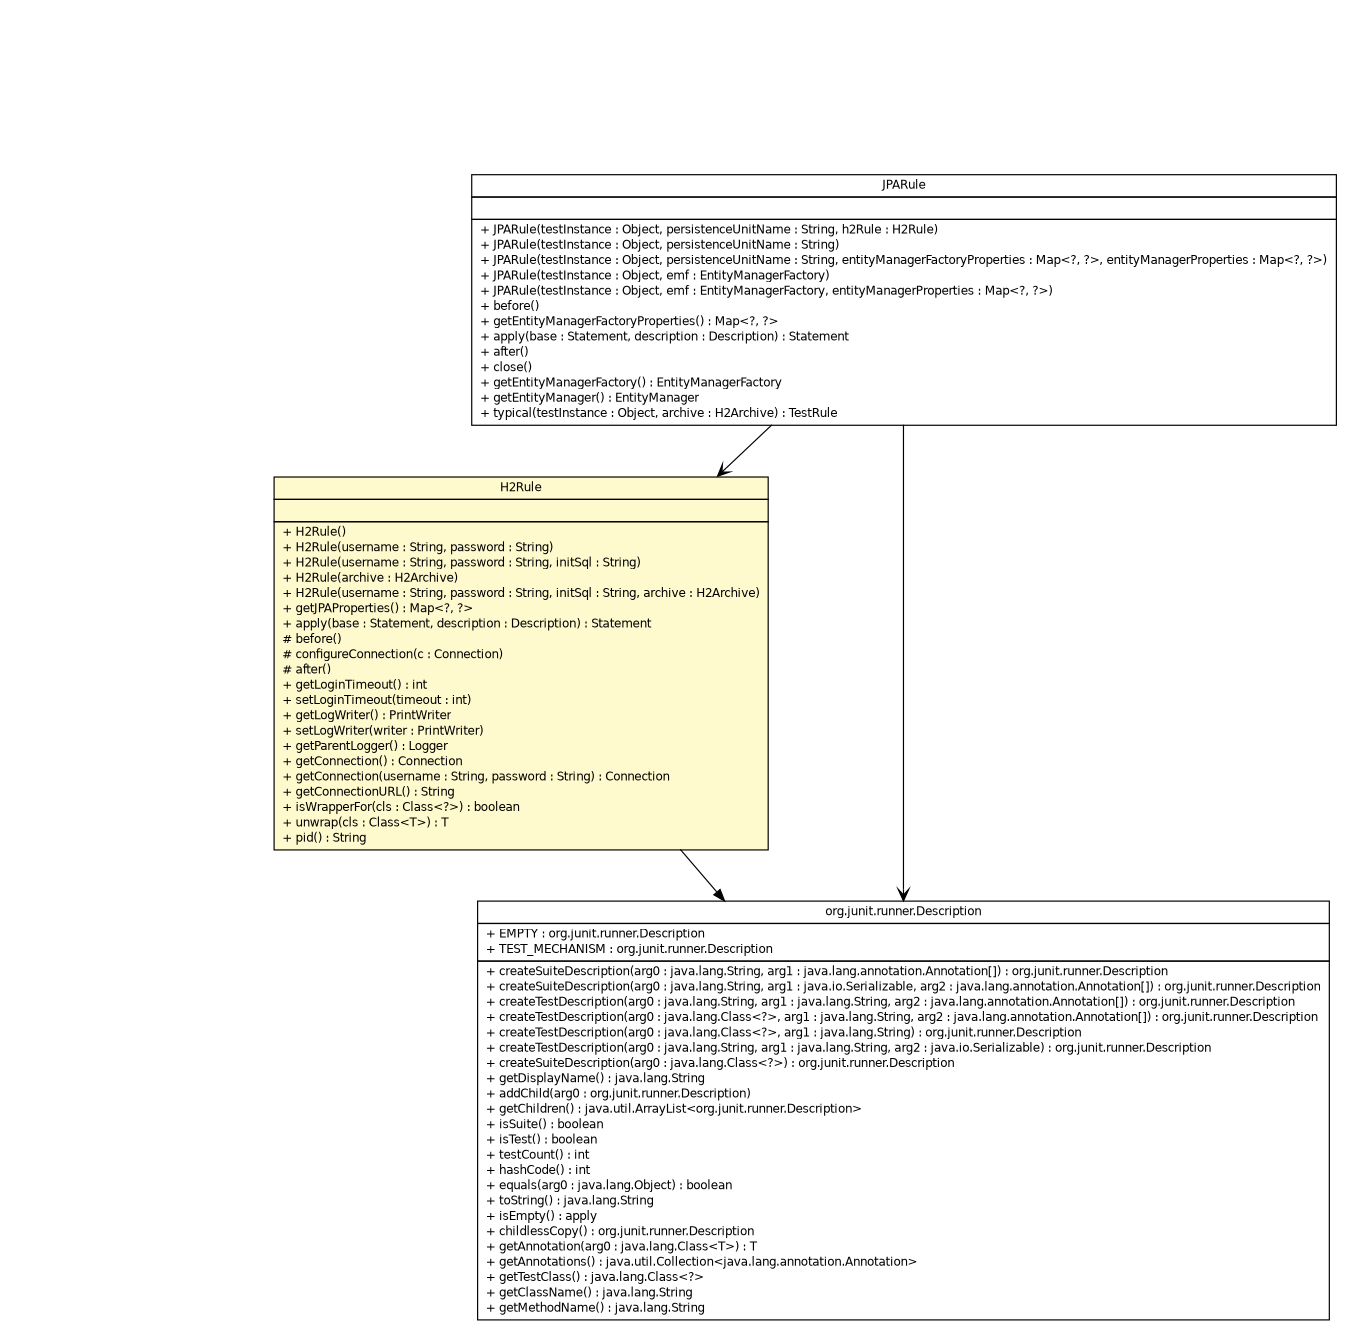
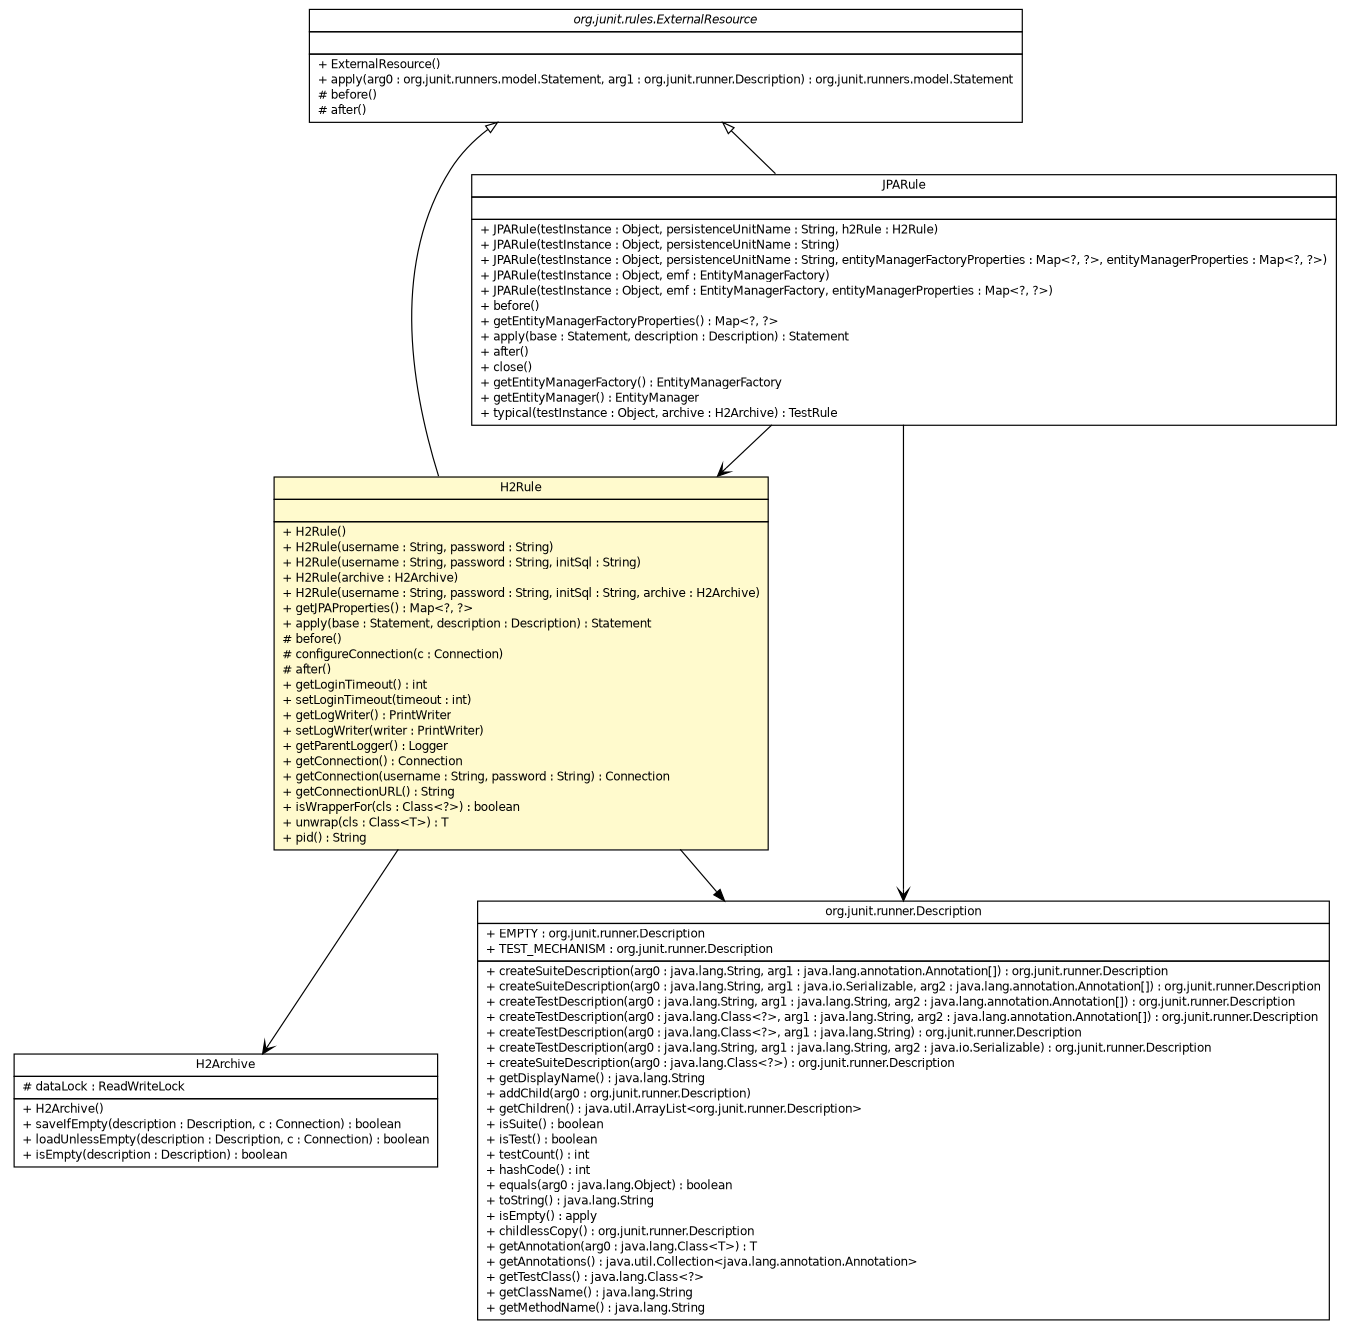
node "org.junit.rules.ExternalResource": added
node "H2Archive": added
